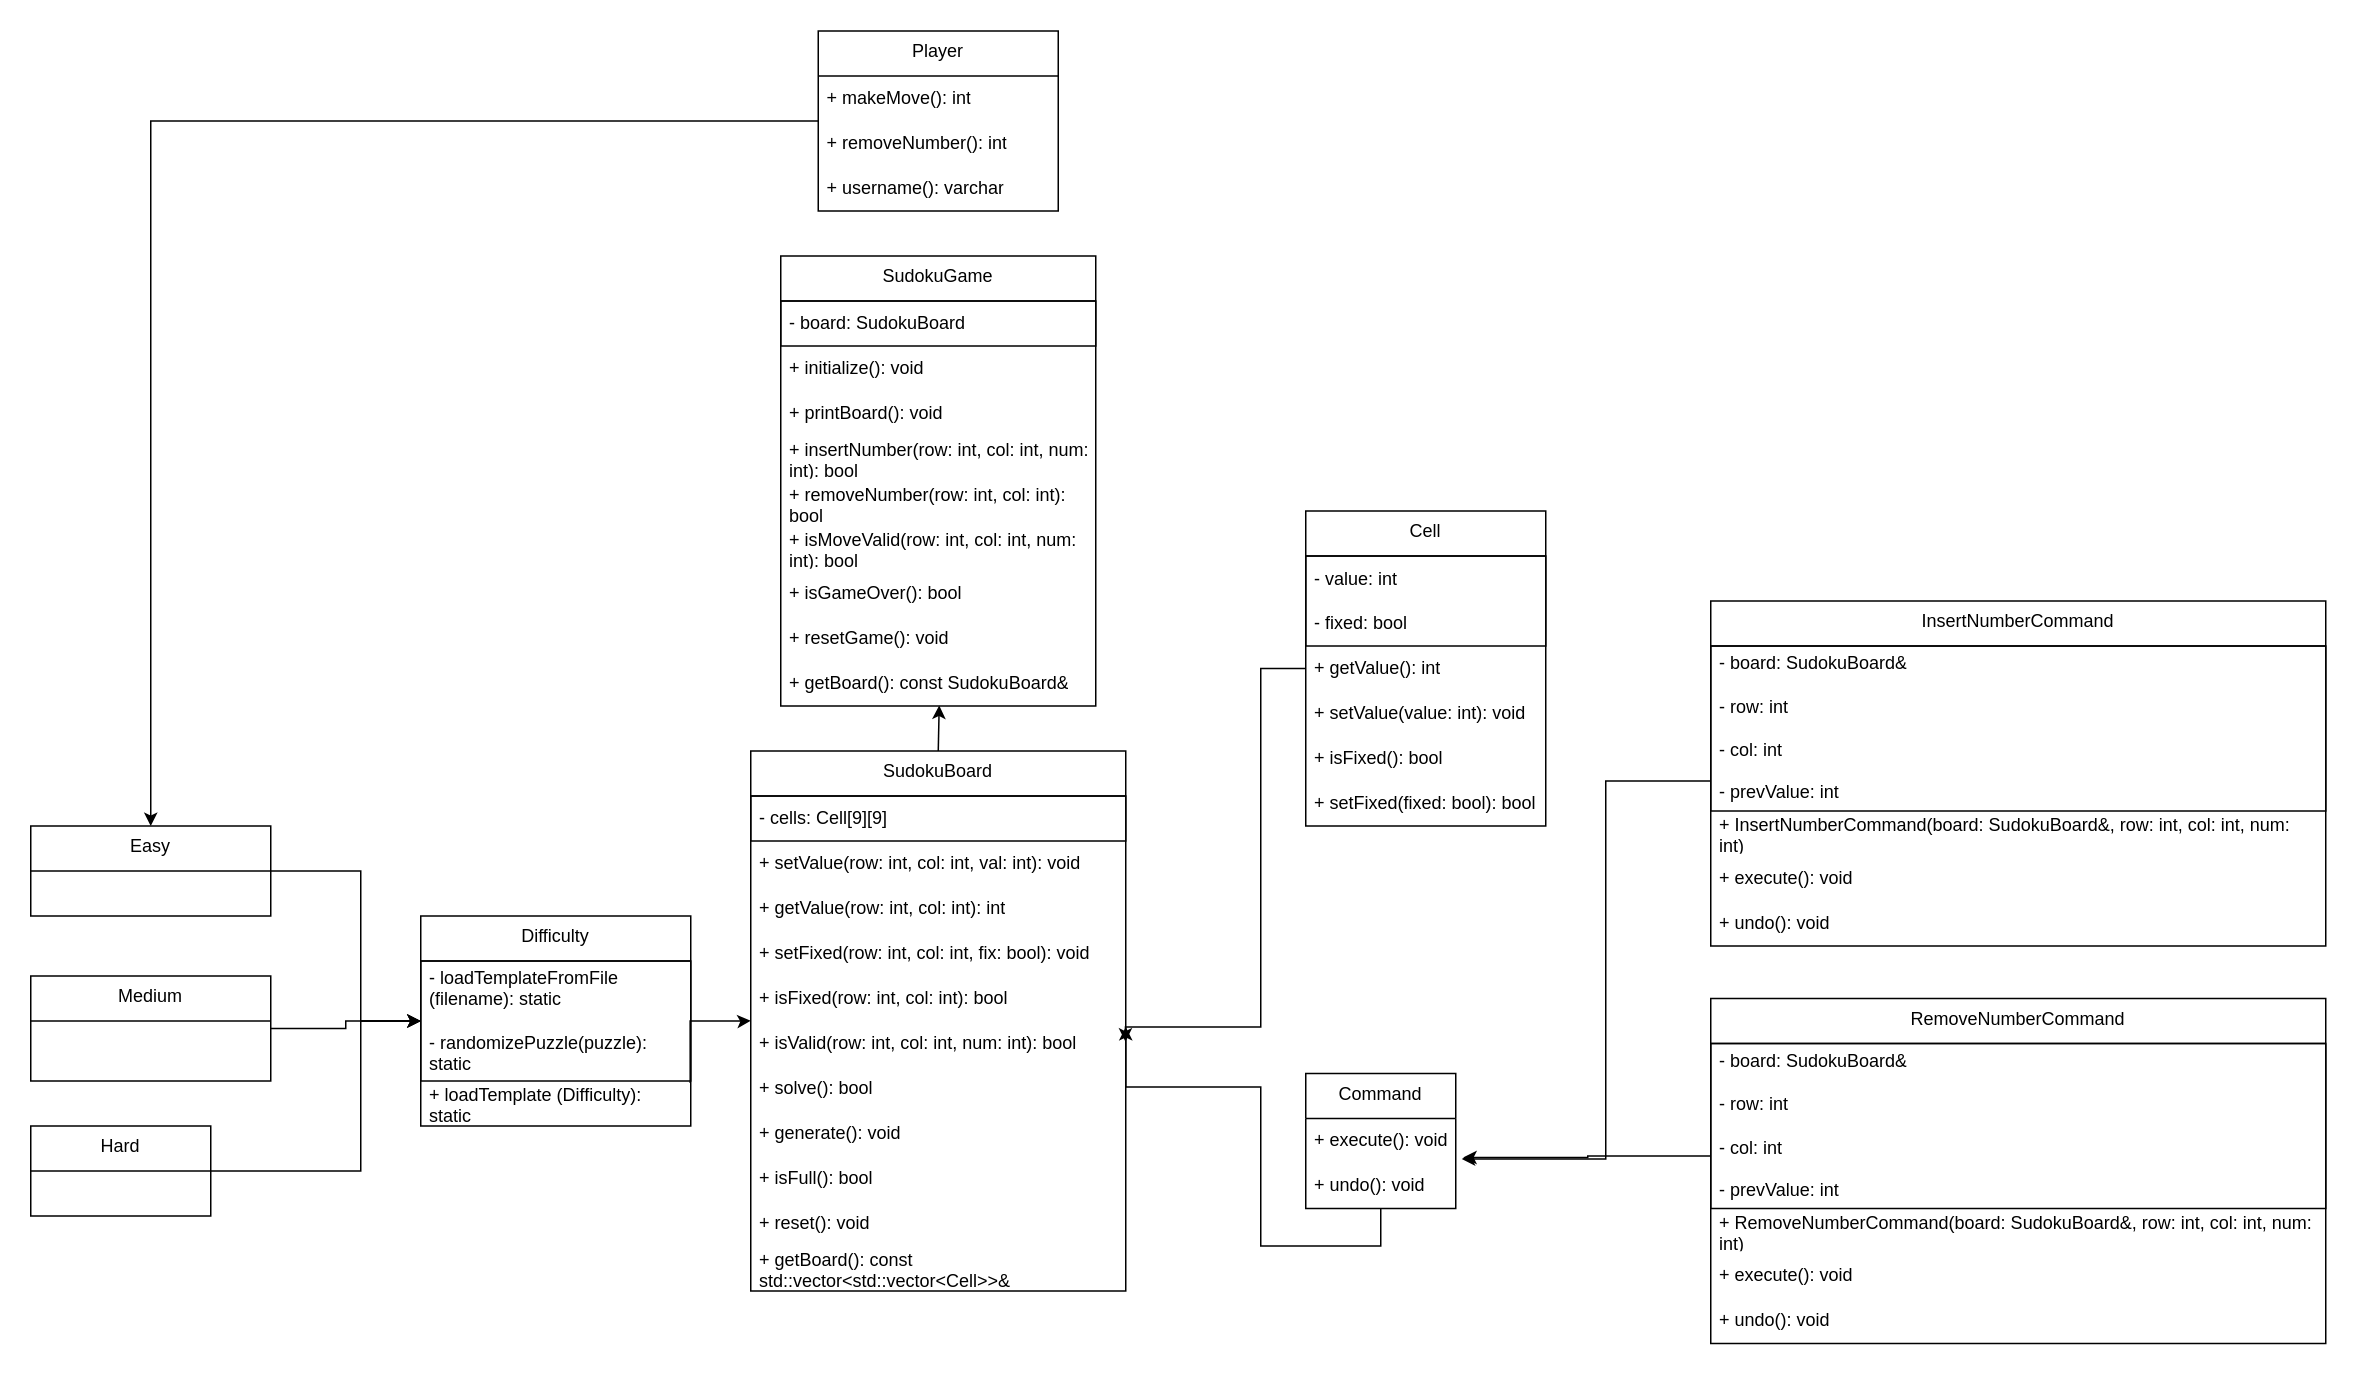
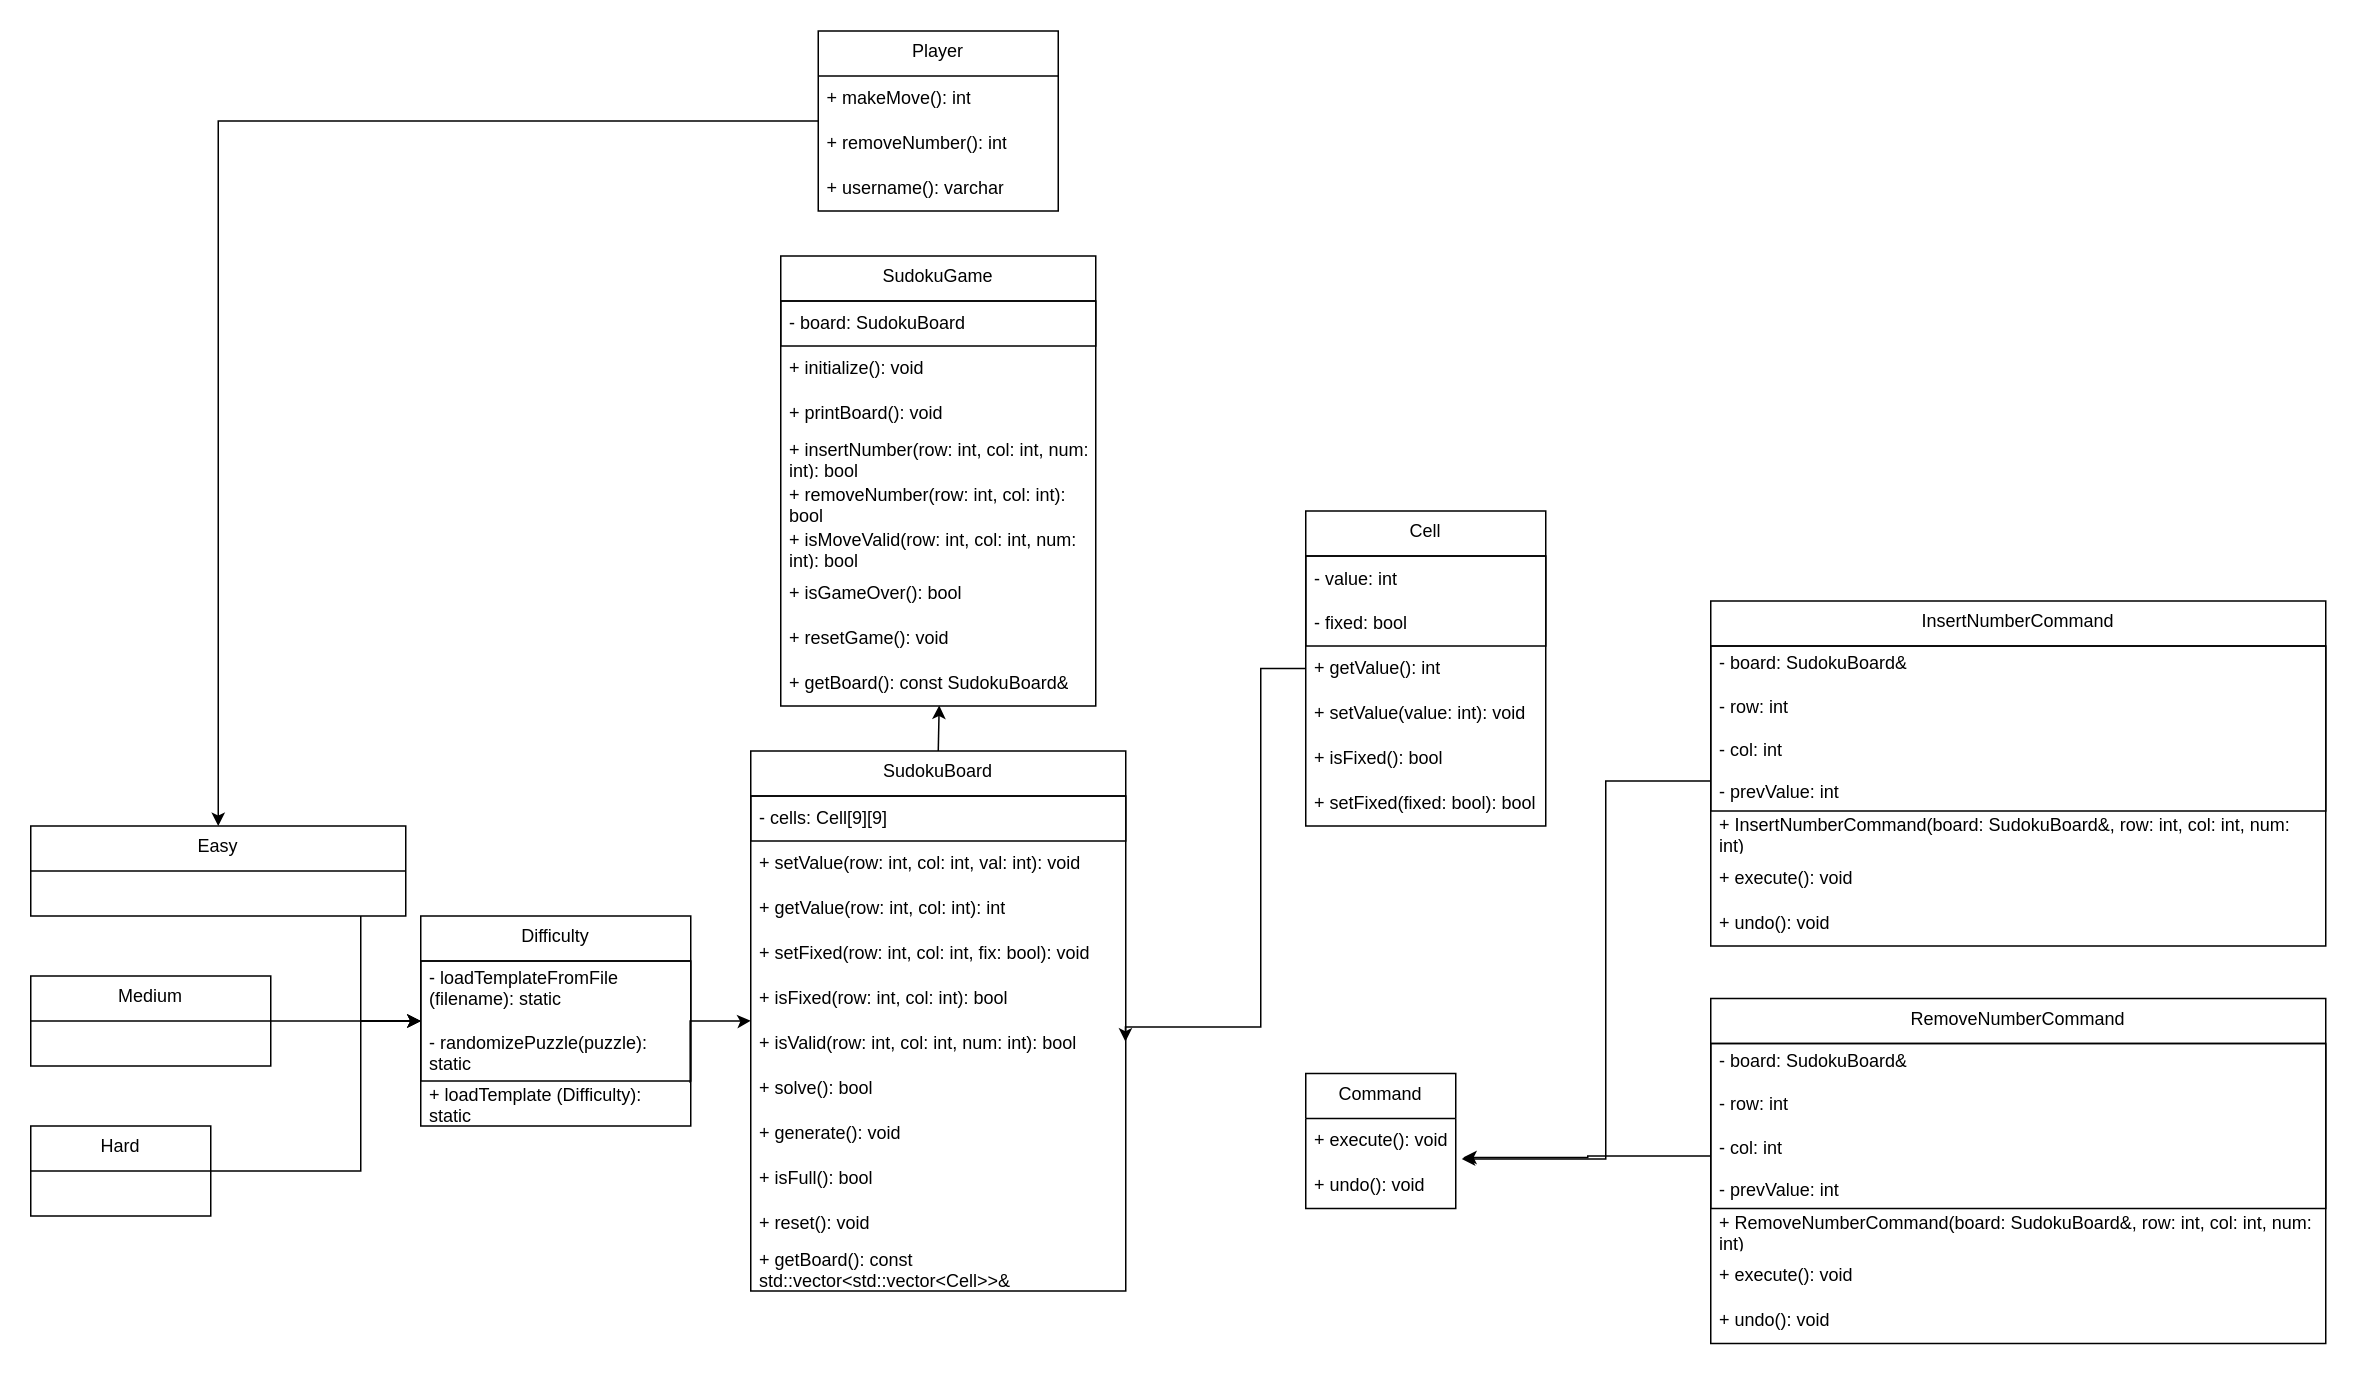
node "Easy": size 240x90 -> 375x90
node "Medium": size 240x105 -> 240x90
edge "Command" -> "+ isValid(row: int, col: int, num: int): bool": removed
